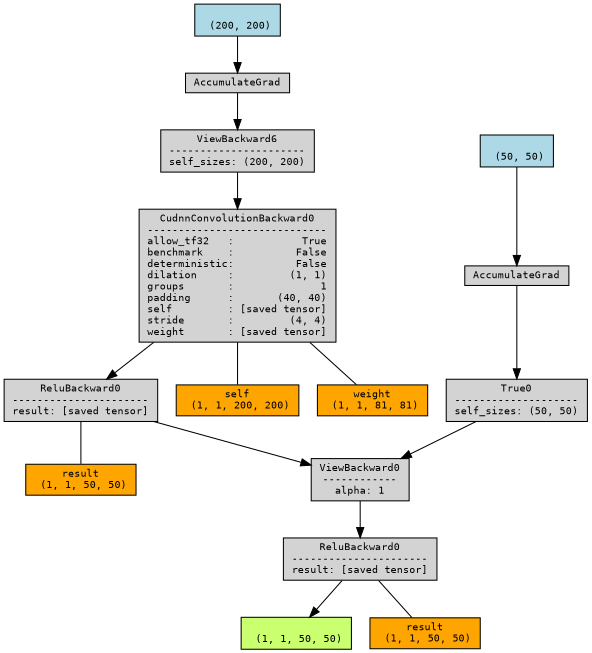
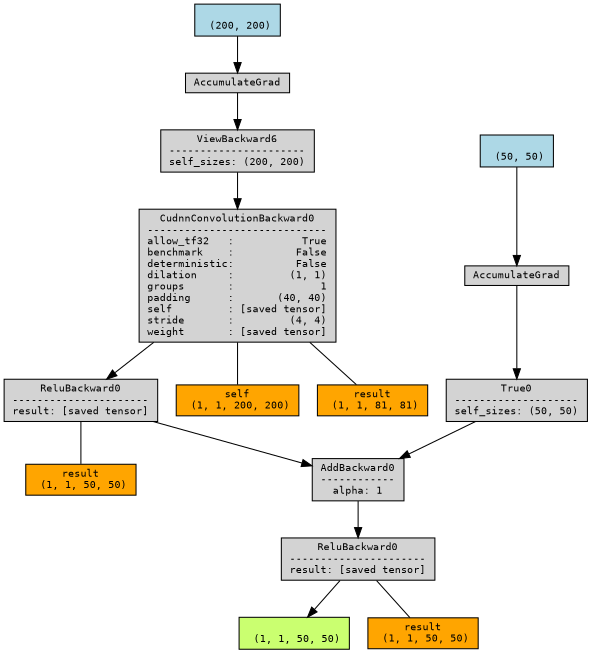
node "weight (1, 1, 81, 81)": label "weight (1, 1, 81, 81)" -> "result (1, 1, 81, 81)"
node "ViewBackward0 ------------ alpha: 1": label "ViewBackward0 ------------ alpha: 1" -> "AddBackward0 ------------ alpha: 1"
